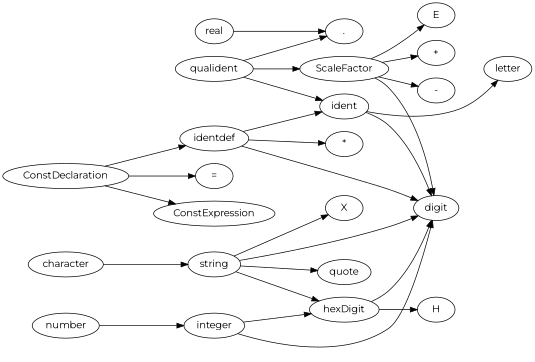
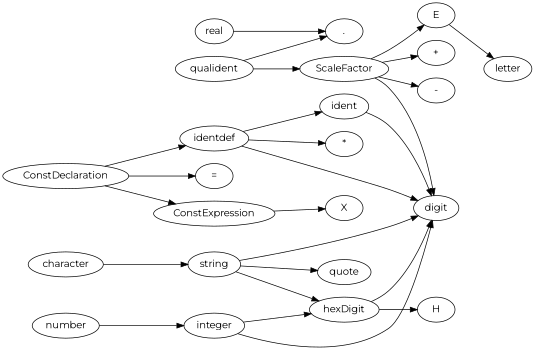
edge "qualident" -> "ident": removed
edge "ident" -> "letter": now "E" -> "letter"
edge "string" -> "X": now "ConstExpression" -> "X"
